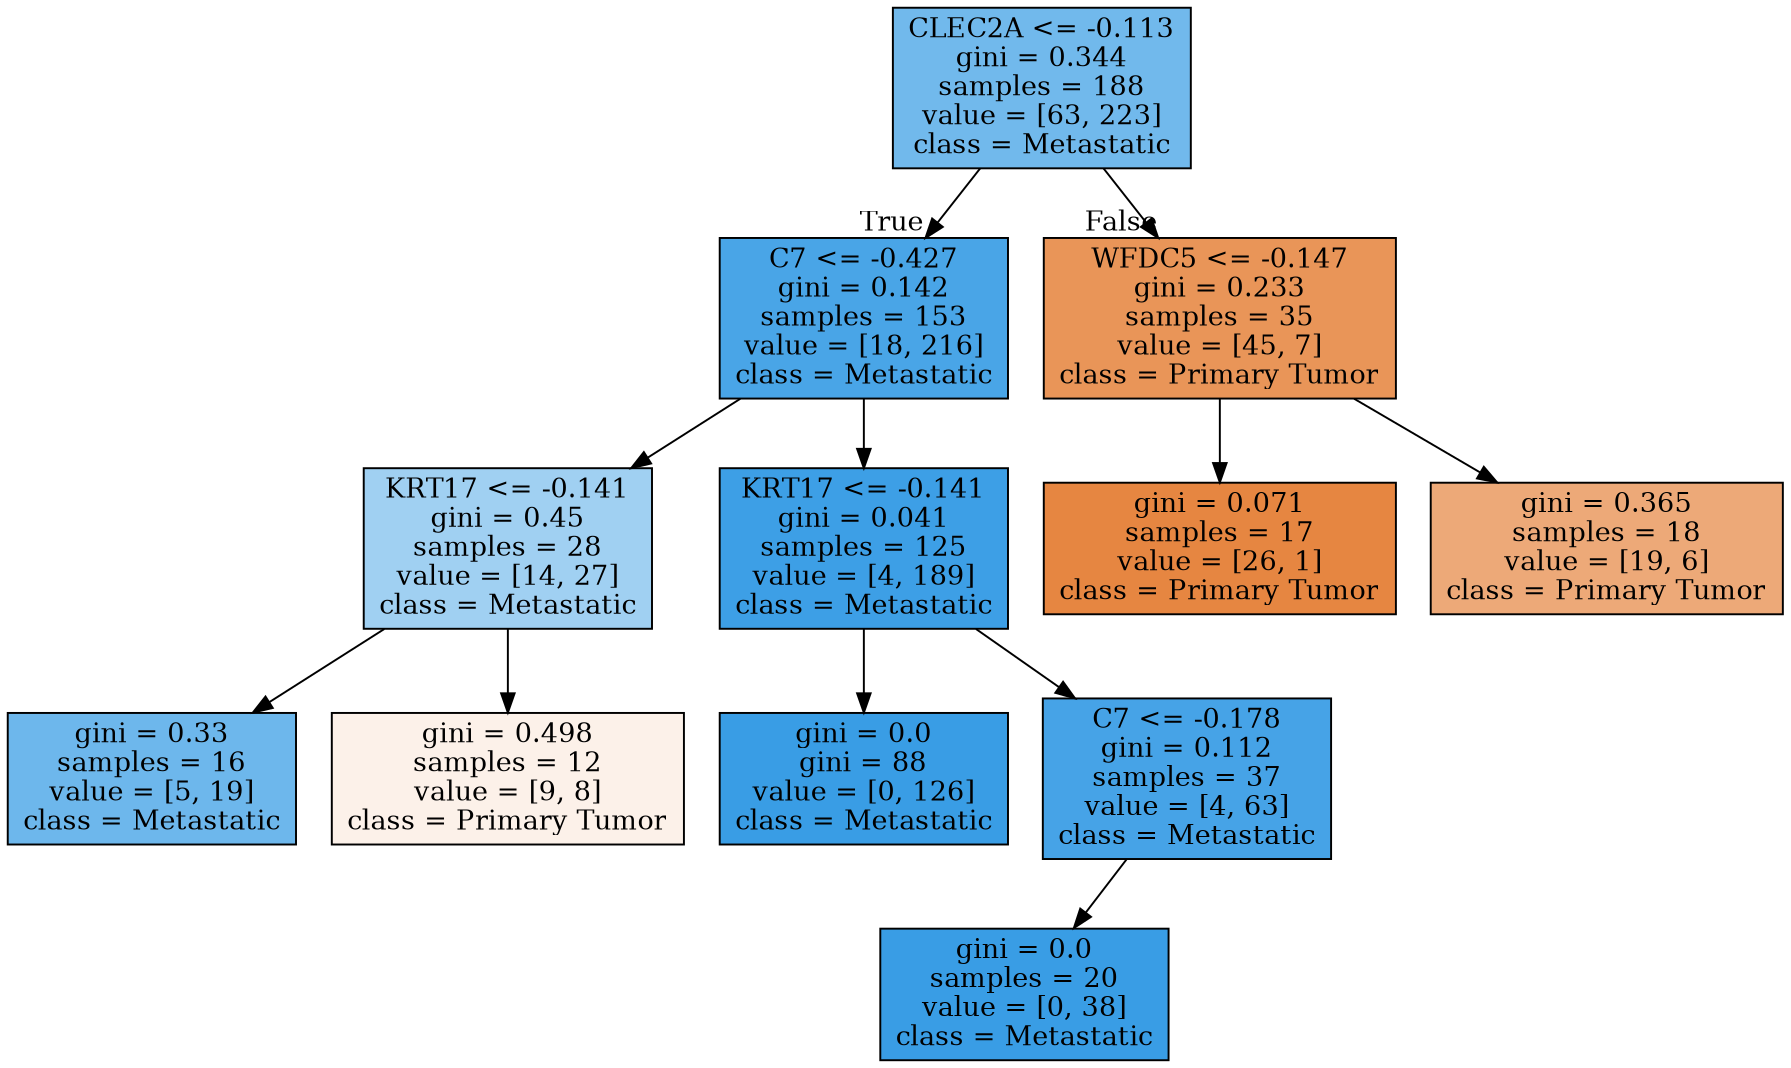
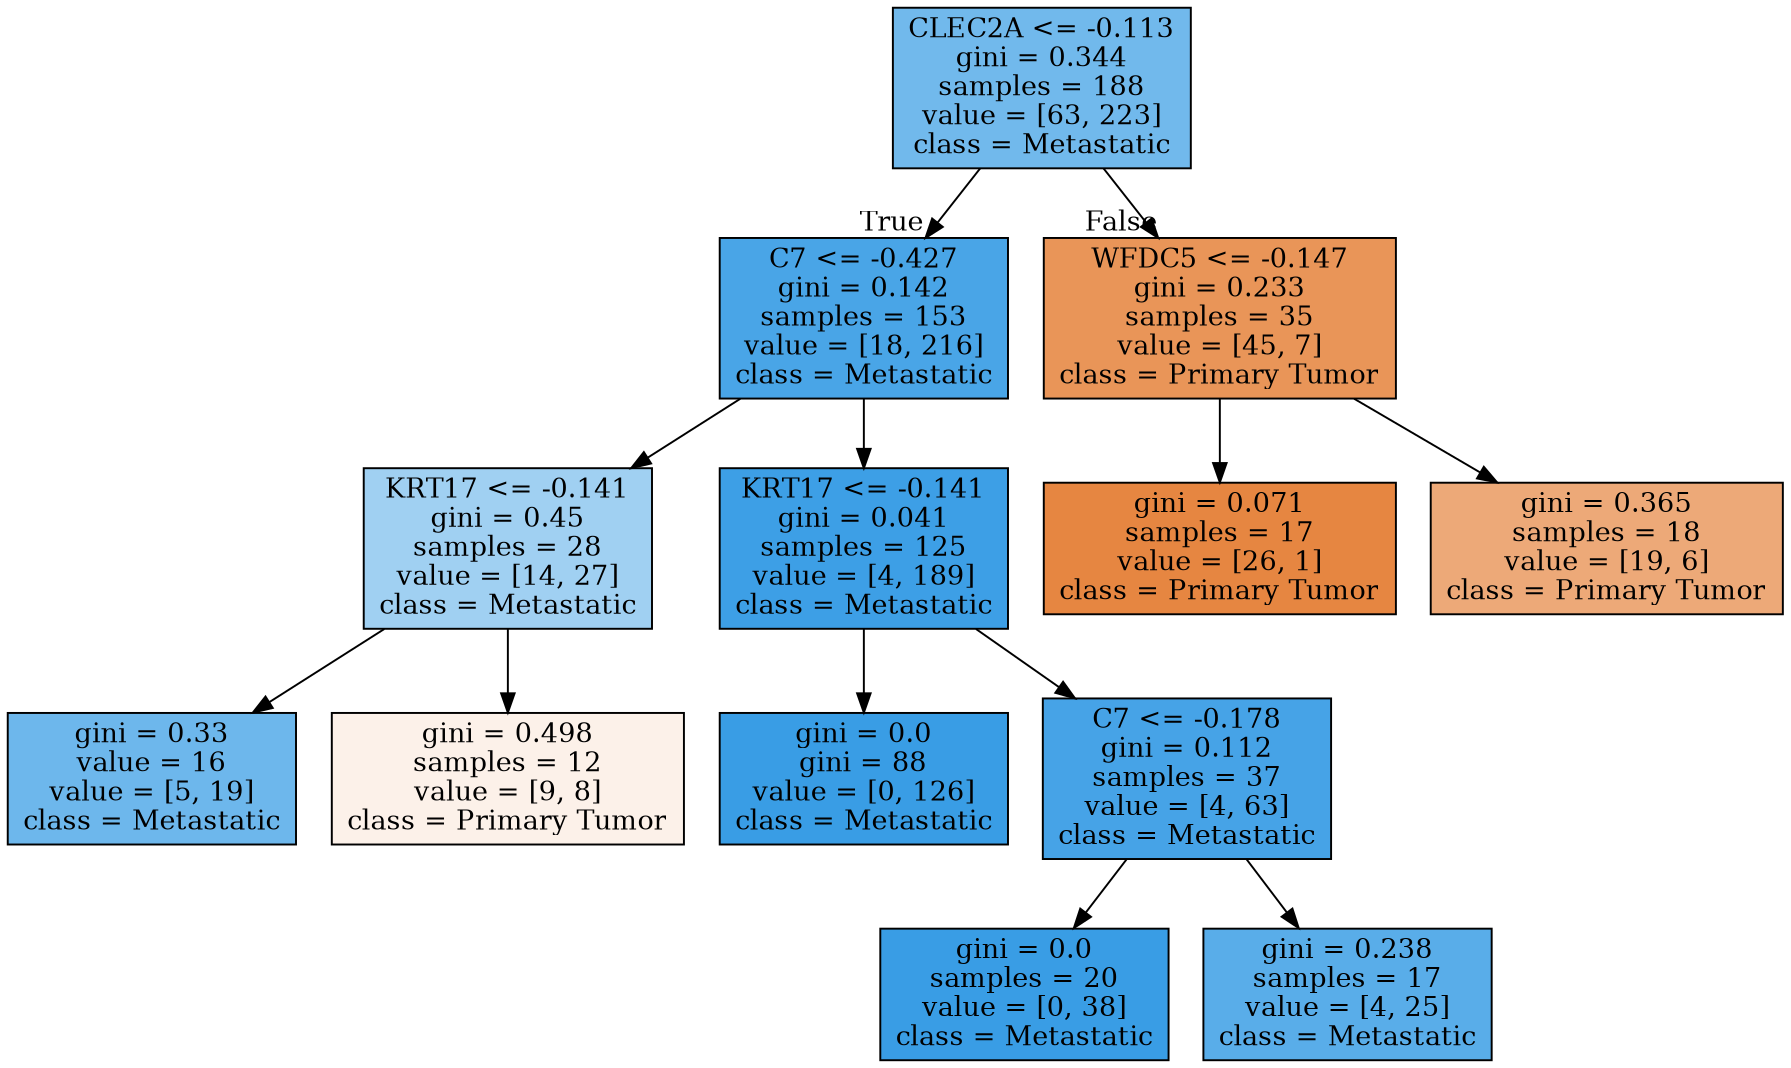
node "gini = 0.33 samples = 16 value = [5, 19] class = Metastatic": label "gini = 0.33 samples = 16 value = [5, 19] class = Metastatic" -> "gini = 0.33 value = 16 value = [5, 19] class = Metastatic"
node "gini = 0.238 samples = 17 value = [4, 25] class = Metastatic": added
